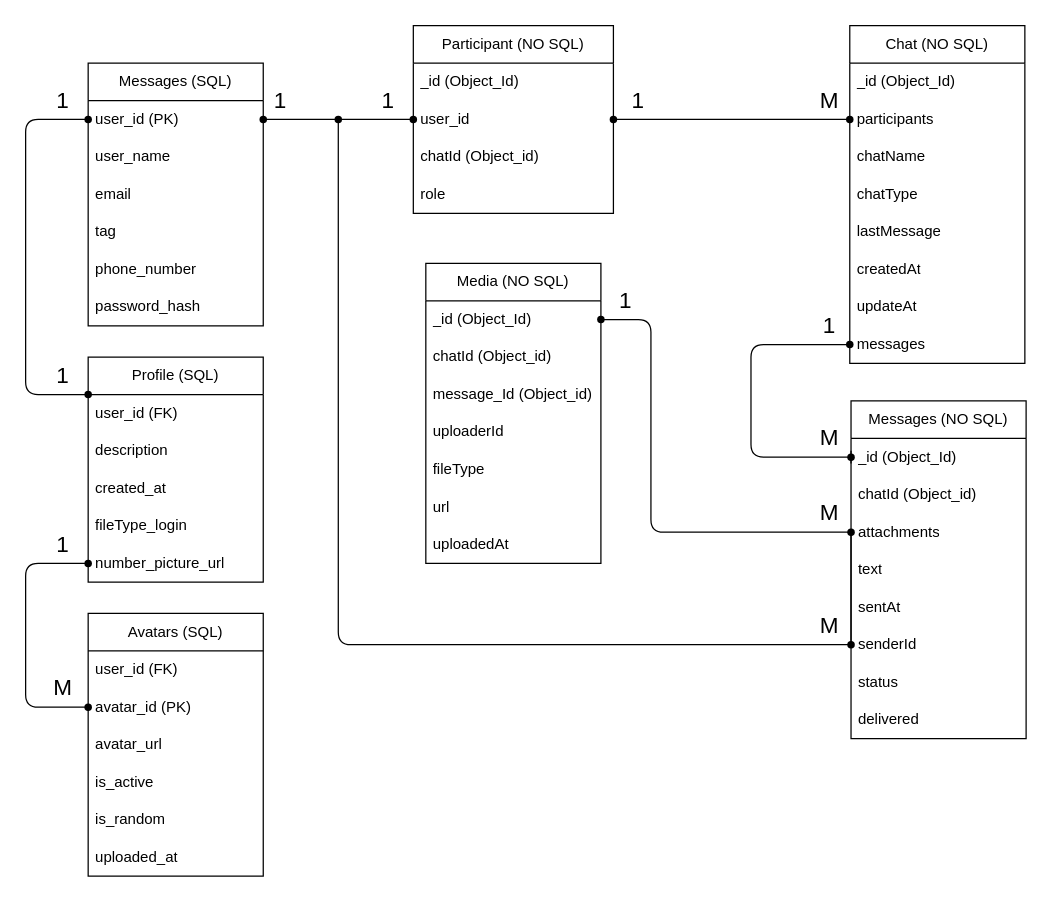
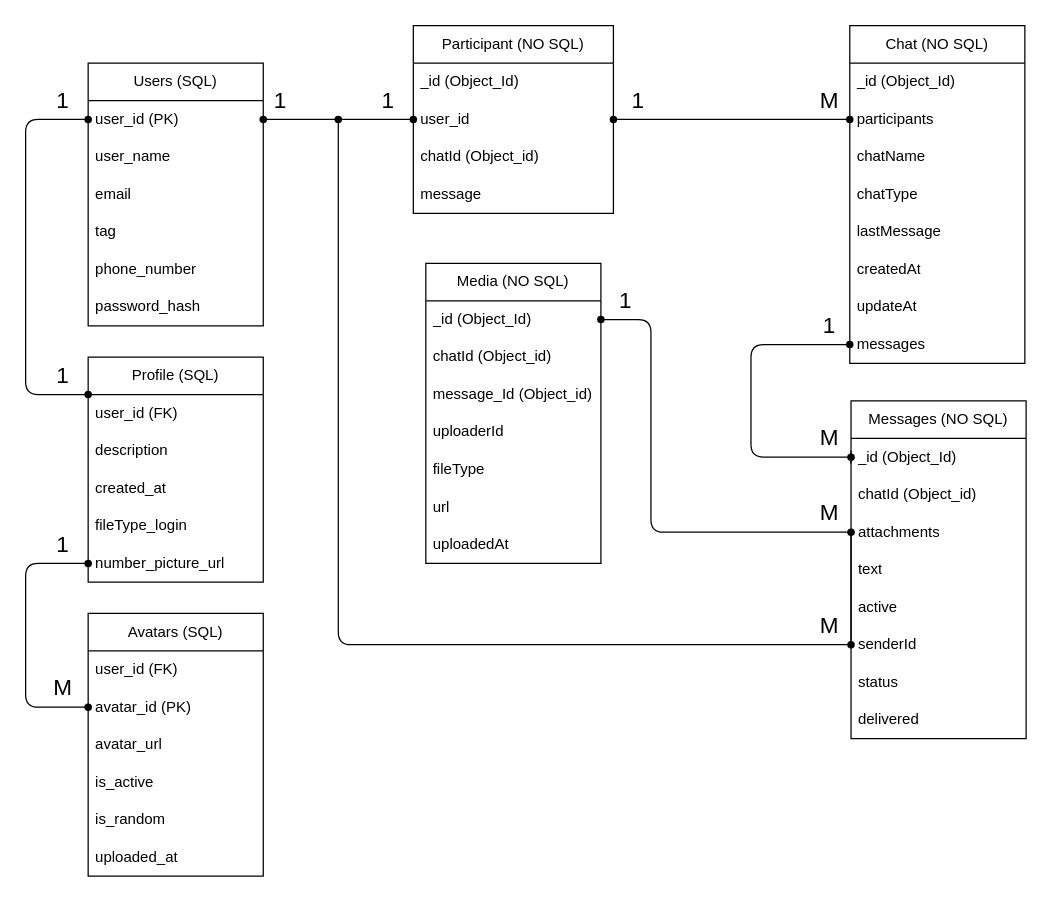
node "Messages (SQL)": label "Messages (SQL)" -> "Users (SQL)"
node "role": label "role" -> "message"
node "sentAt": label "sentAt" -> "active"
